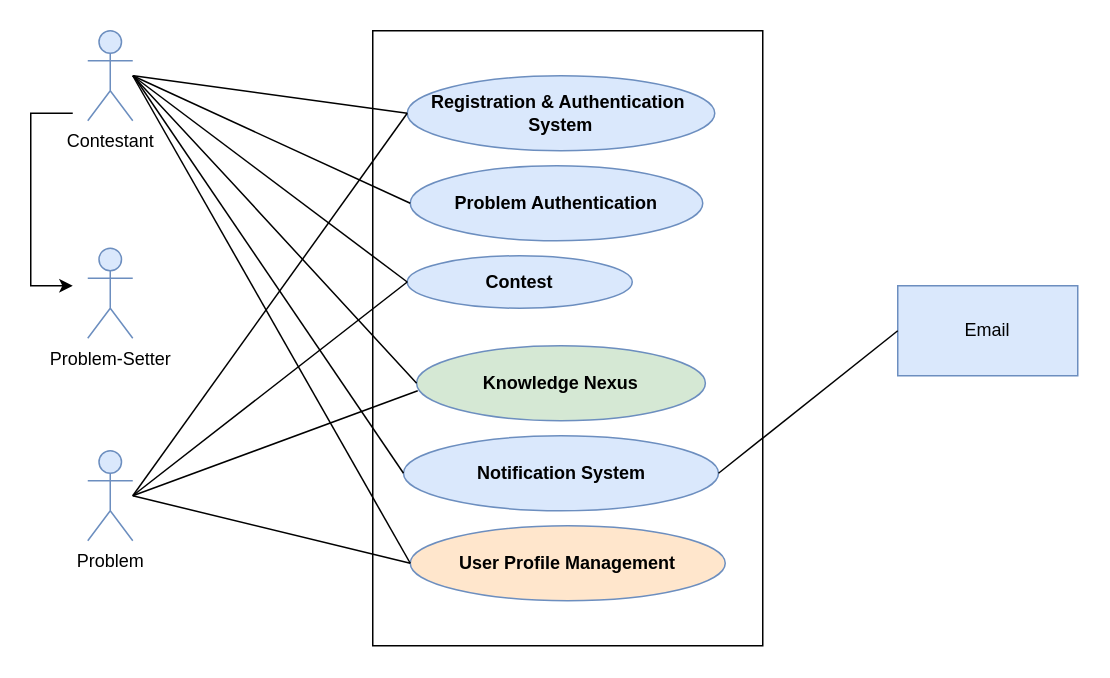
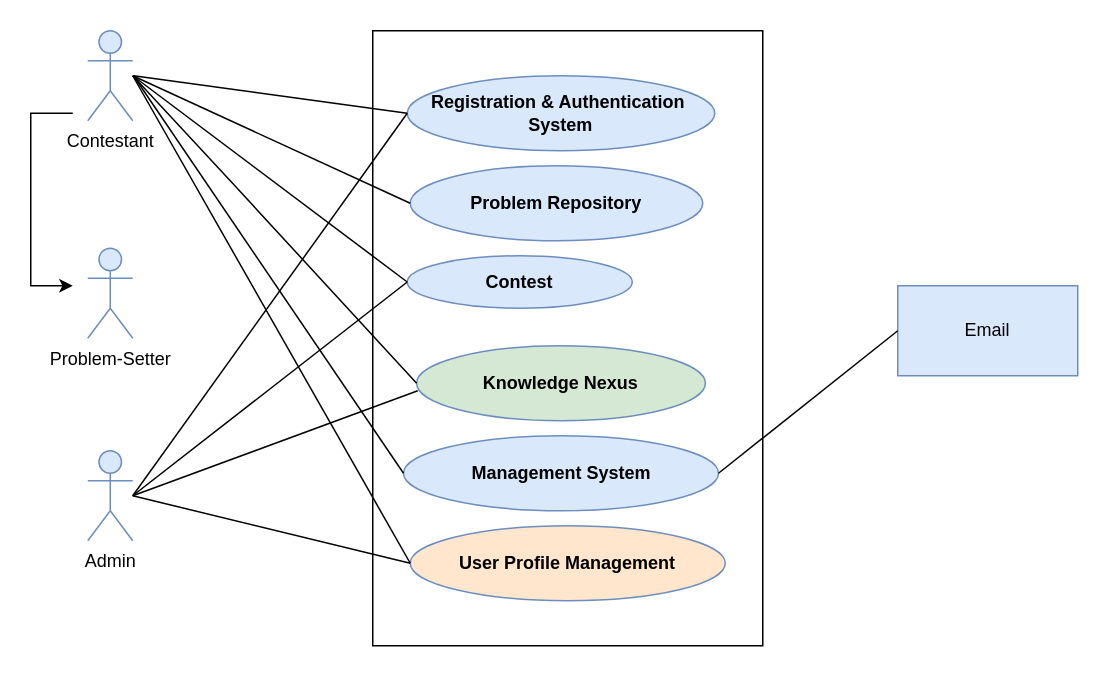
node "Problem Authentication": label "Problem Authentication" -> "Problem Repository"
node "Notification System": label "Notification System" -> "Management System"
node "Problem": label "Problem" -> "Admin"
